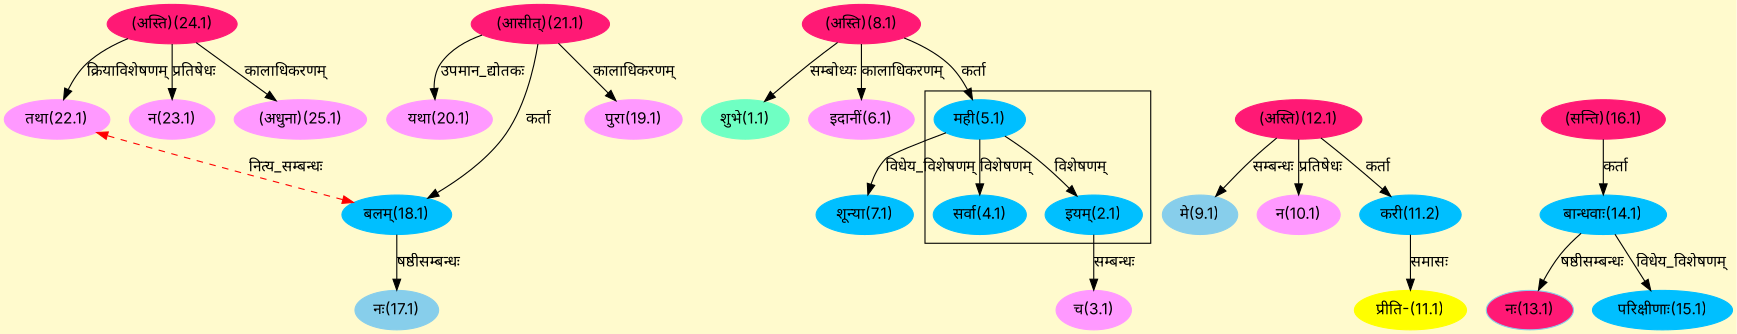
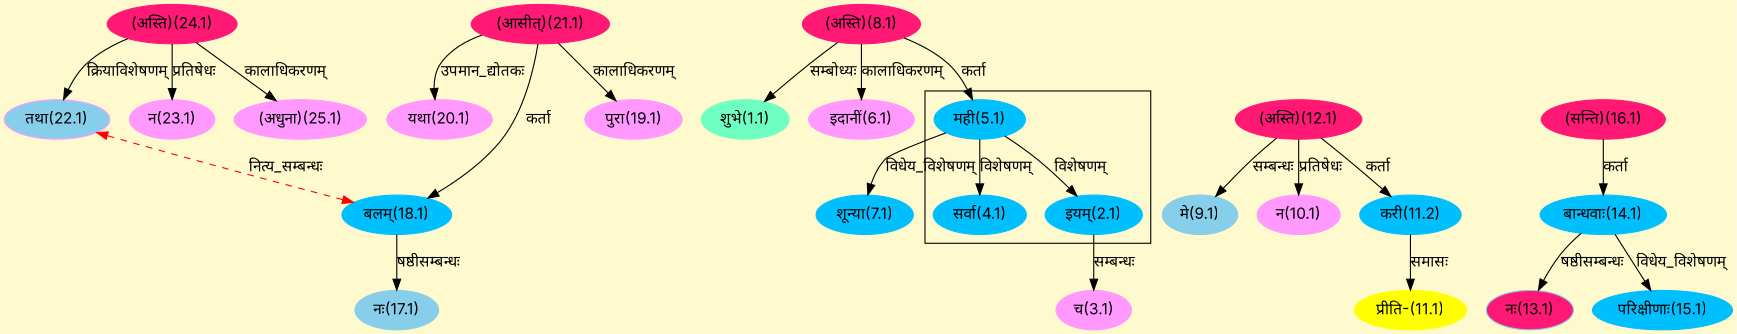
node "तथा(22.1)": fillcolor #ff99ff -> #87ceeb
